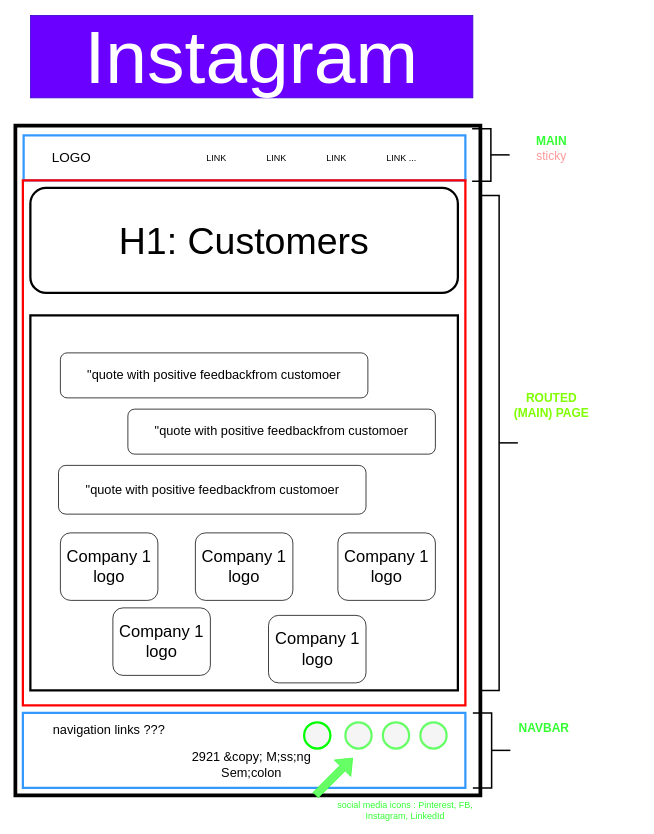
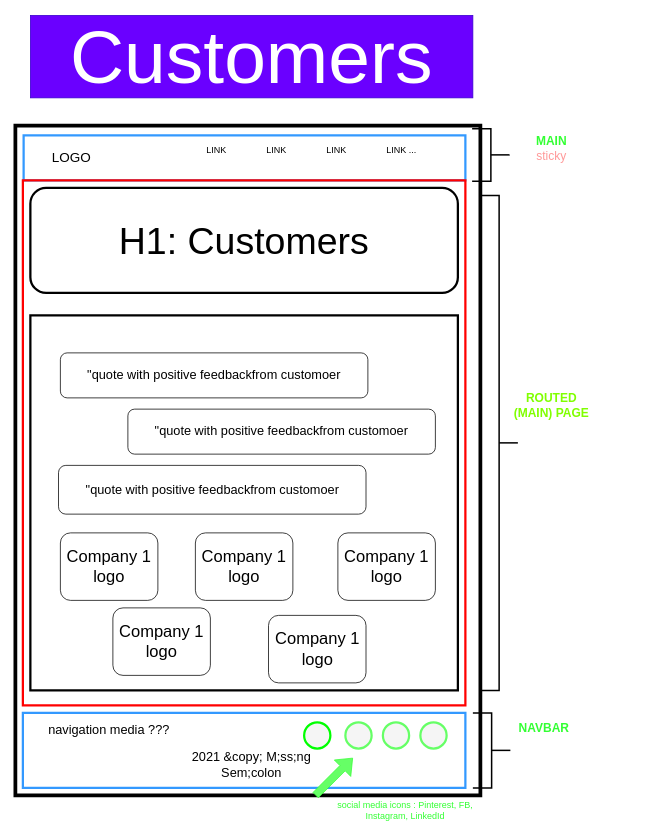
node "Instagram": label "Instagram" -> "Customers"
node "LINK LINK LINK LINK ...": moved (312, 158) -> (312, 150)
node "navigation links ???": label "navigation links ???" -> "navigation media ???"
node "2921 &copy; M;ss;ng Sem;colon": label "2921 &copy; M;ss;ng Sem;colon" -> "2021 &copy; M;ss;ng Sem;colon"
